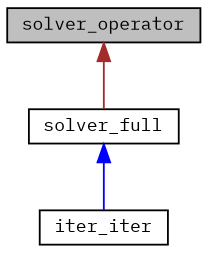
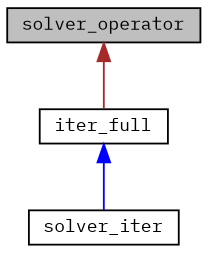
node "solver_full": label "solver_full" -> "iter_full"
node "iter_iter": label "iter_iter" -> "solver_iter"
